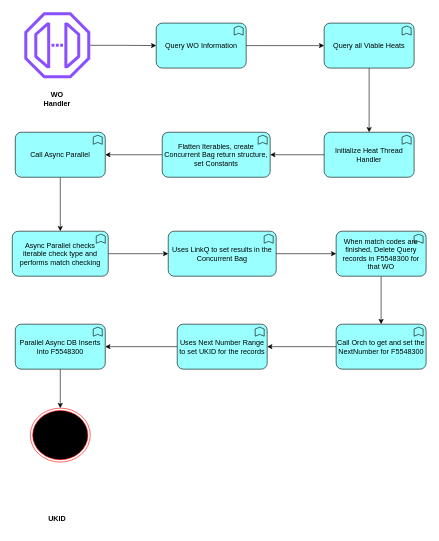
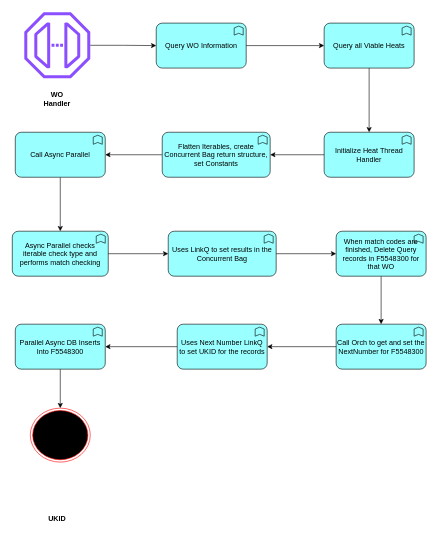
node "Uses Next Number Range to set UKID for the records": label "Uses Next Number Range to set UKID for the records" -> "Uses Next Number LinkQ to set UKID for the records"
